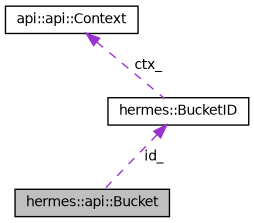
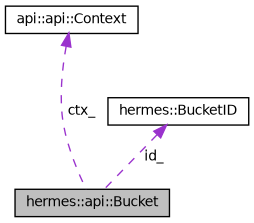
edge "hermes::BucketID" -> "api::api::Context": now "hermes::api::Bucket" -> "api::api::Context"
